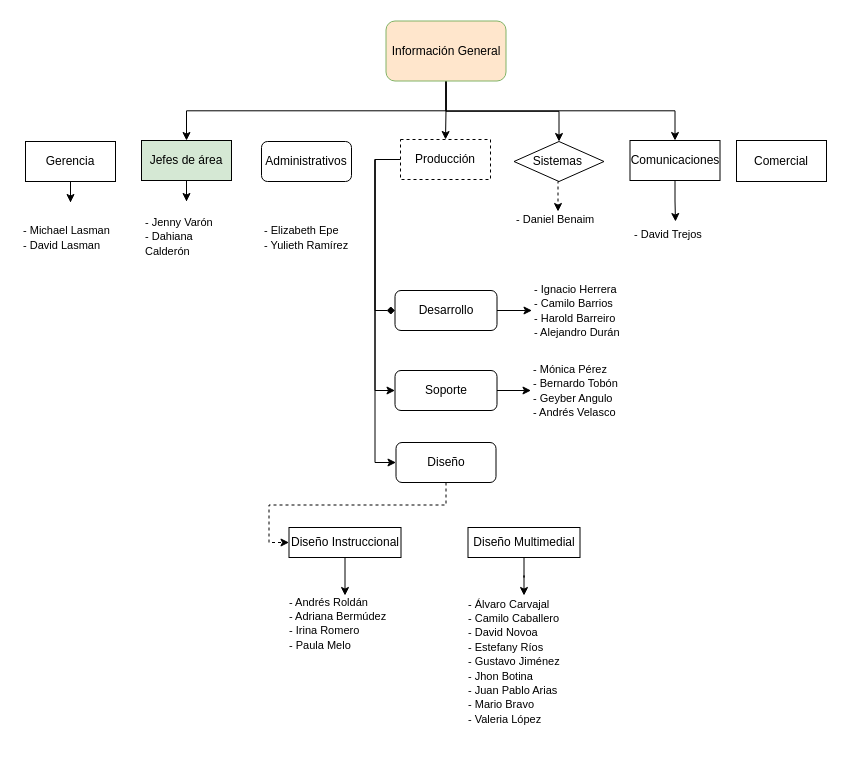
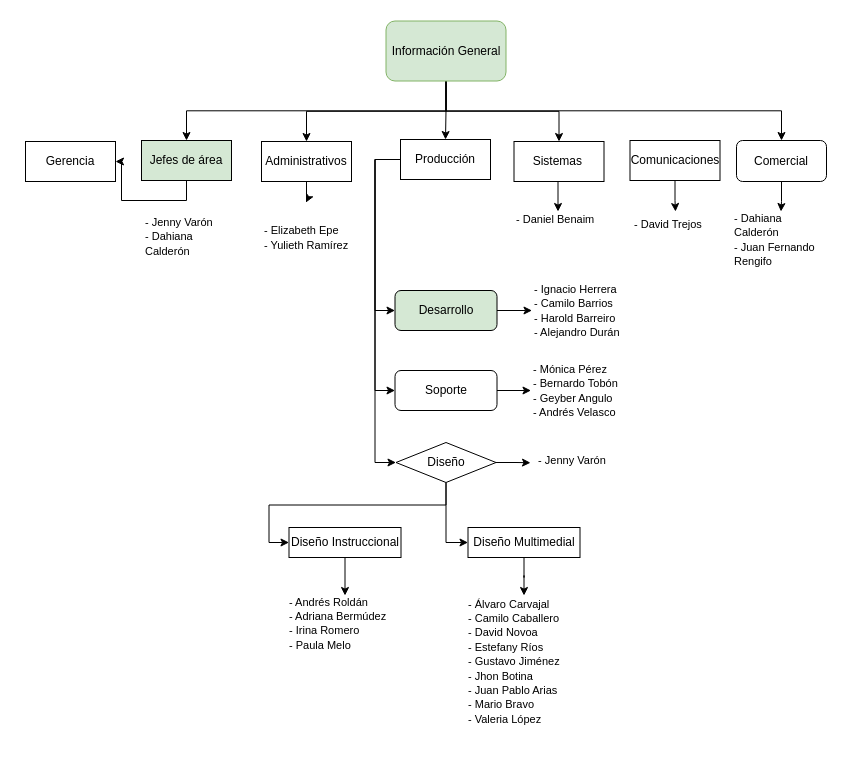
node "Información General": fillcolor #ffe6cc -> #d5e8d4
edge "Información General" -> "Comercial": added
edge "Información General" -> "Comunicaciones": now "Información General" -> "Administrativos"
node "Producción": style dashed -> solid
node "Comercial": shape rectangle -> rounded rectangle
node "Administrativos": shape rounded rectangle -> rectangle
node "Sistemas": shape diamond -> rectangle
edge "Sistemas" -> "- Daniel Benaim": style dashed -> solid
edge "Comercial" -> "- Dahiana Calderón - Juan Fernando Rengifo": added
edge "Administrativos" -> "- Elizabeth Epe - Yulieth Ramírez": added
edge "Gerencia" -> "- Michael Lasman - David Lasman": removed
edge "Jefes de área" -> "- Jenny Varón - Dahiana Calderón": now "Jefes de área" -> "Gerencia"
node "- David Trejos": moved (676, 234) -> (676, 224)
node "- Michael Lasman - David Lasman": removed
node "- Dahiana Calderón - Juan Fernando Rengifo": added
edge "Producción" -> "Desarrollo": arrowhead diamond -> classic
node "Desarrollo": fillcolor #ffffff -> #d5e8d4
node "Diseño": shape rounded rectangle -> diamond
edge "Diseño" -> "- Jenny Varón": added
node "- Jenny Varón": added
edge "Diseño" -> "Diseño Instruccional": style dashed -> solid
edge "Diseño" -> "Diseño Multimedial": added
